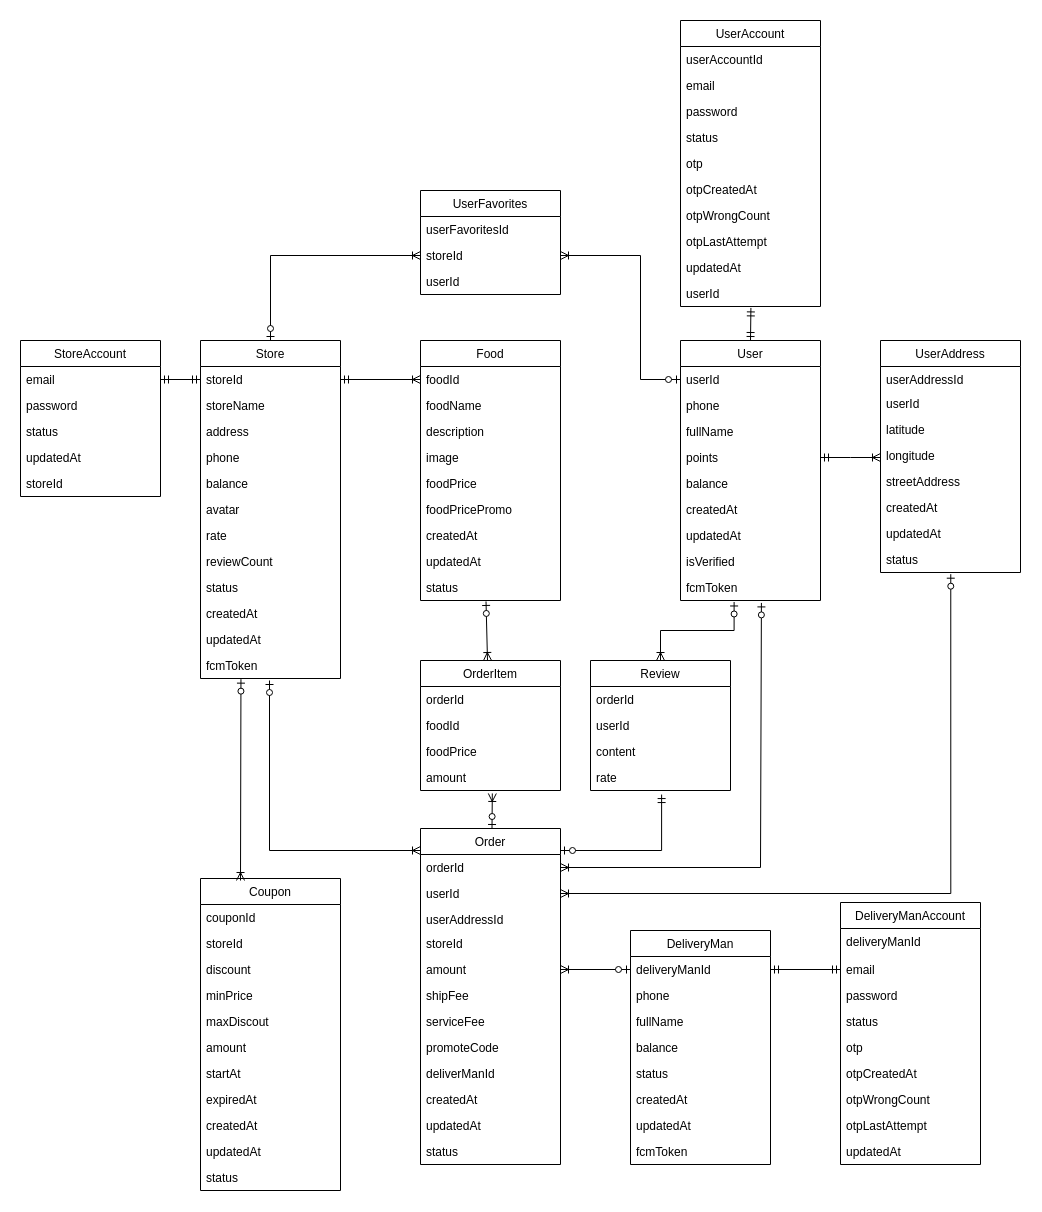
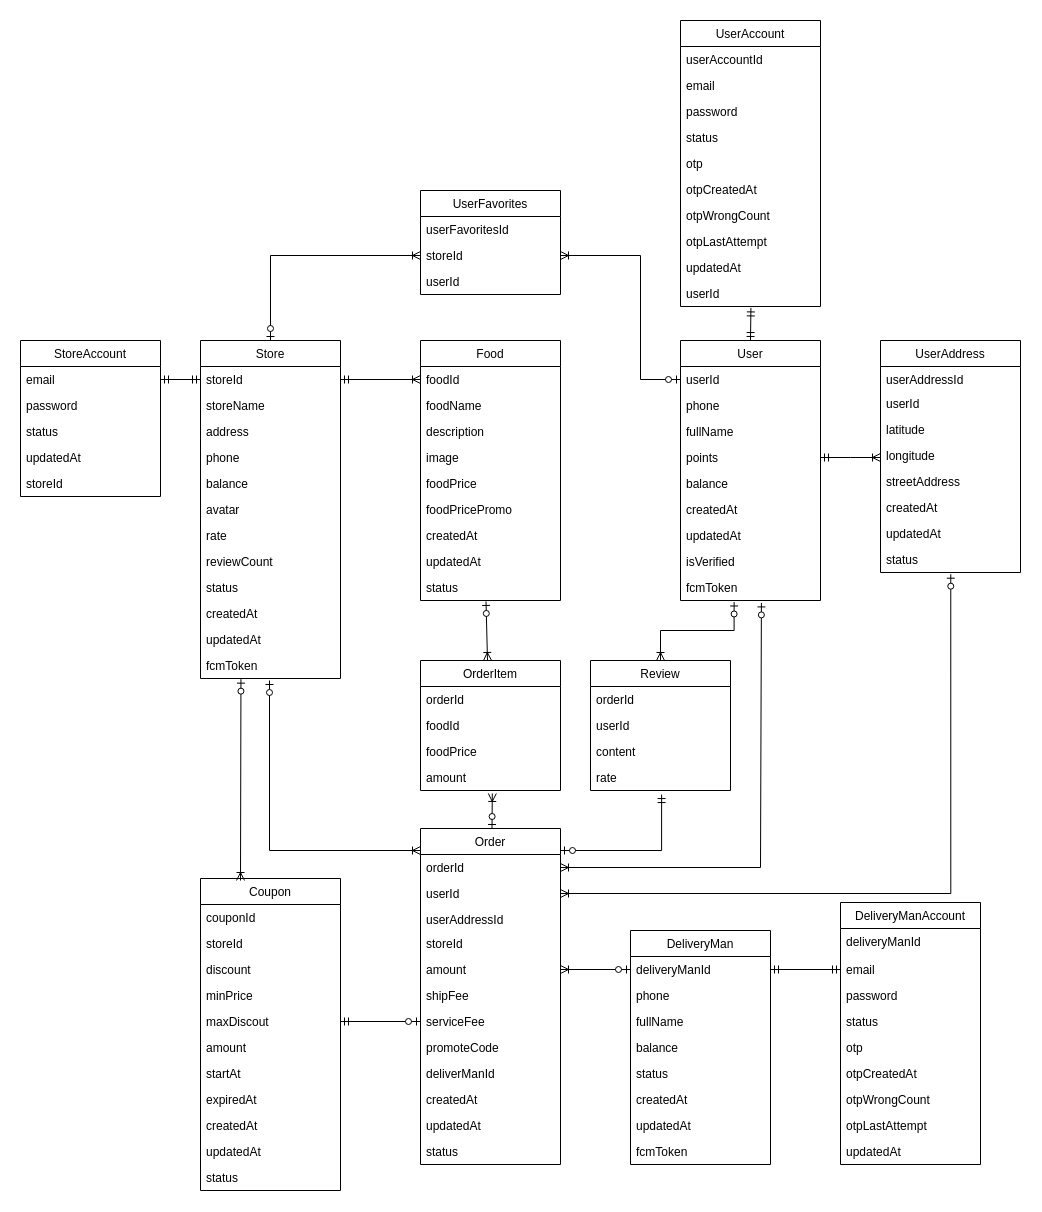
edge "maxDiscout" -- "serviceFee": added
